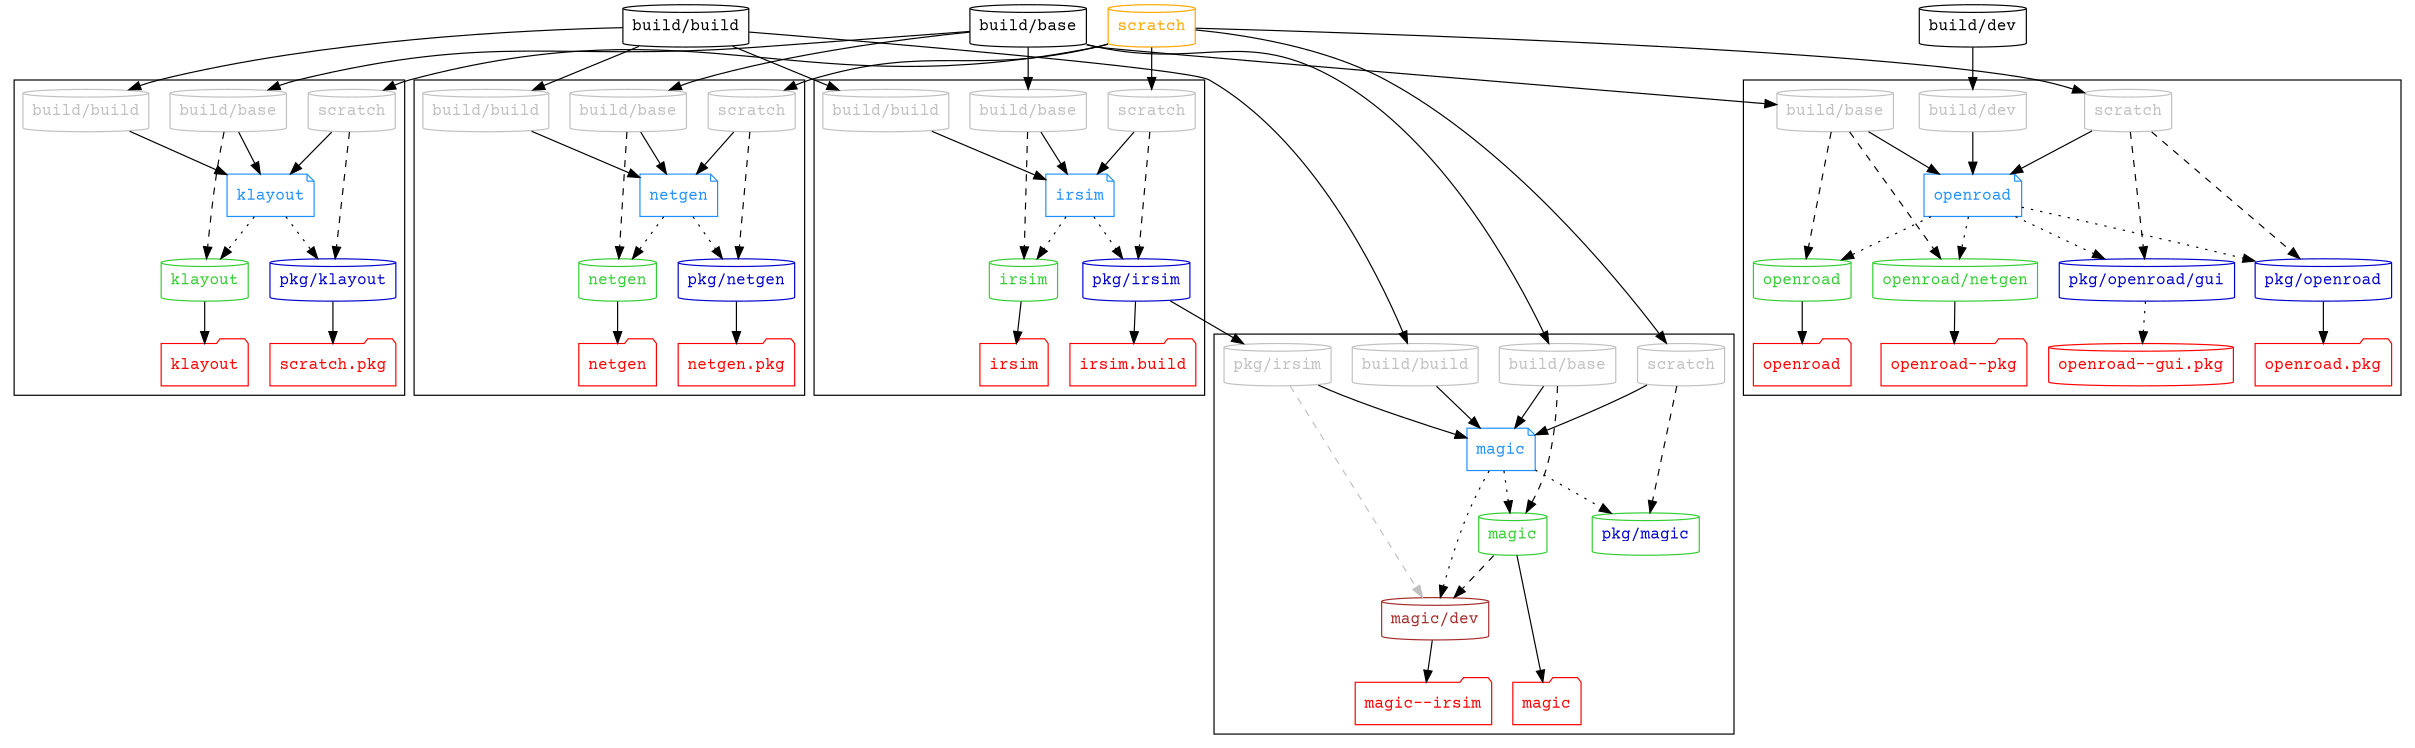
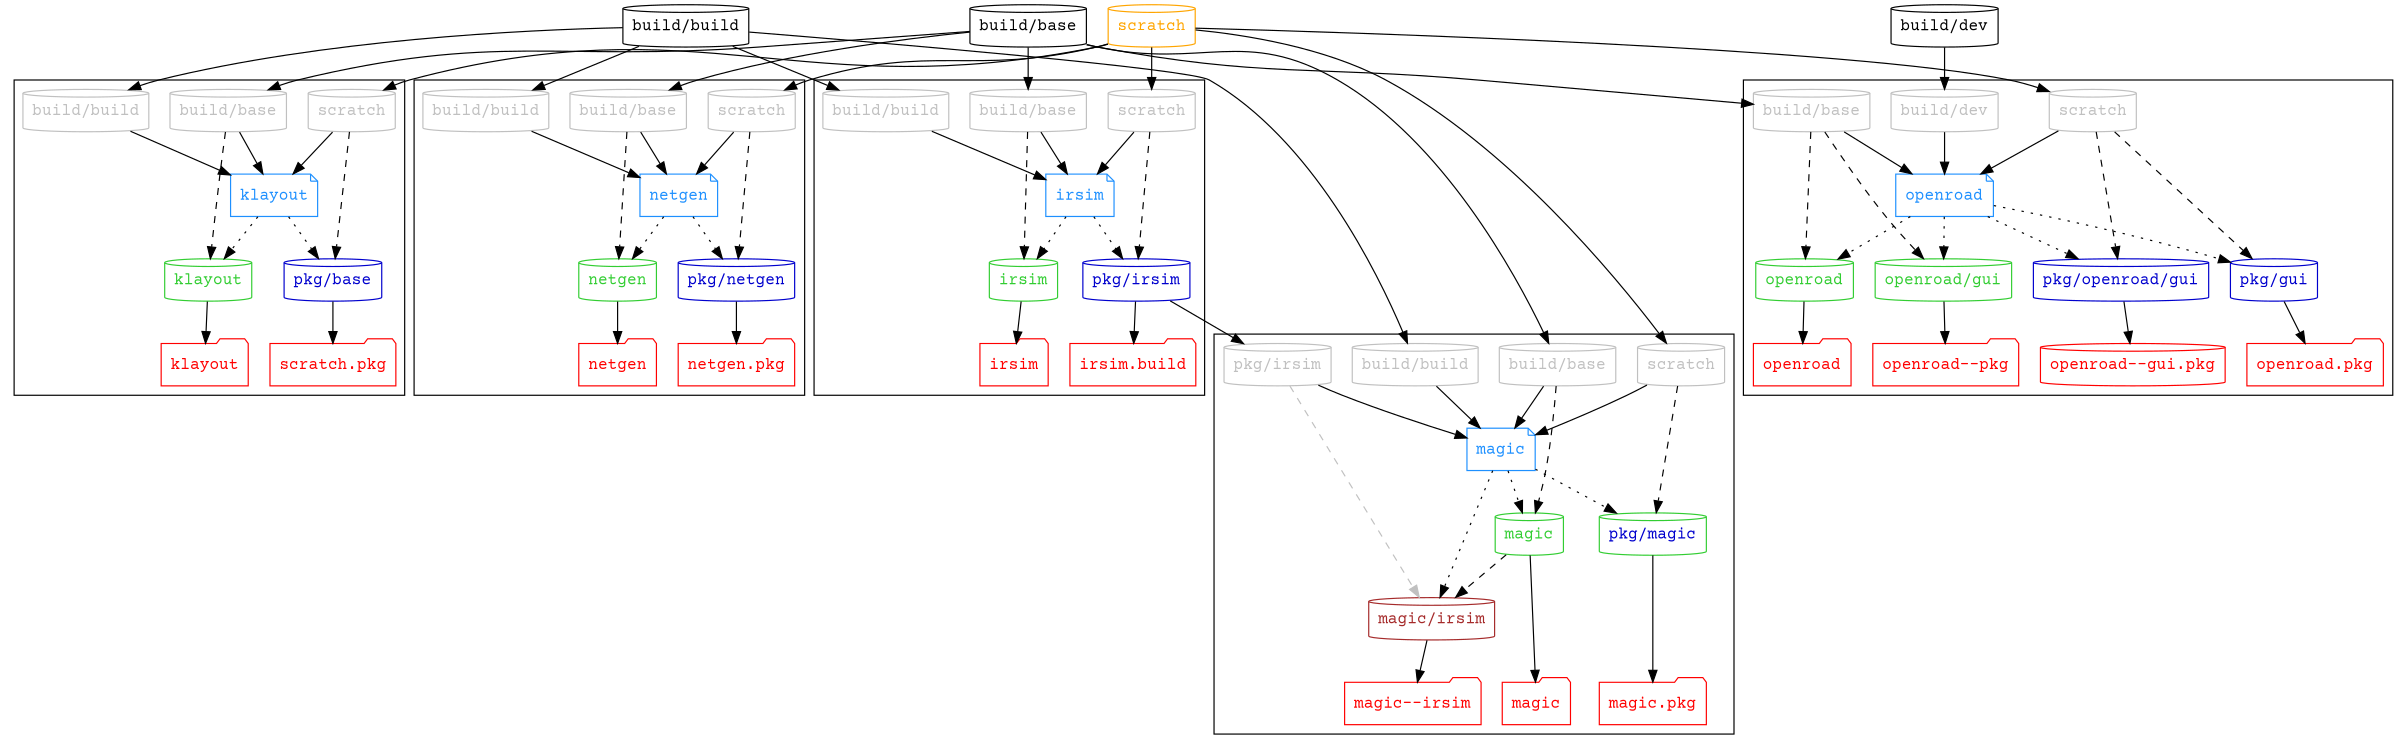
node "pkg/klayout": label "pkg/klayout" -> "pkg/base"
node "openroad/netgen": label "openroad/netgen" -> "openroad/gui"
node "pkg/openroad": label "pkg/openroad" -> "pkg/gui"
edge "pkg/openroad/gui" -> "openroad--gui.pkg": style dotted -> solid
node "magic/dev": label "magic/dev" -> "magic/irsim"
node "magic.pkg": added
